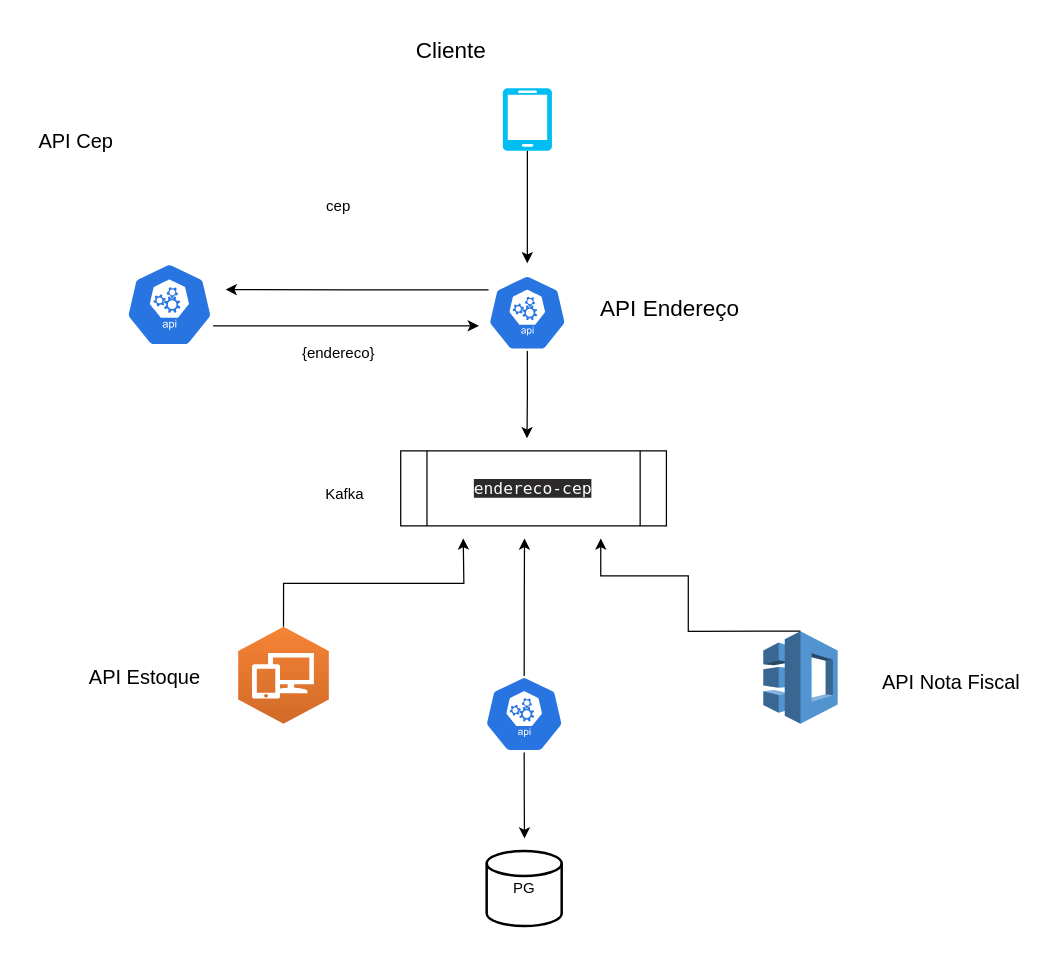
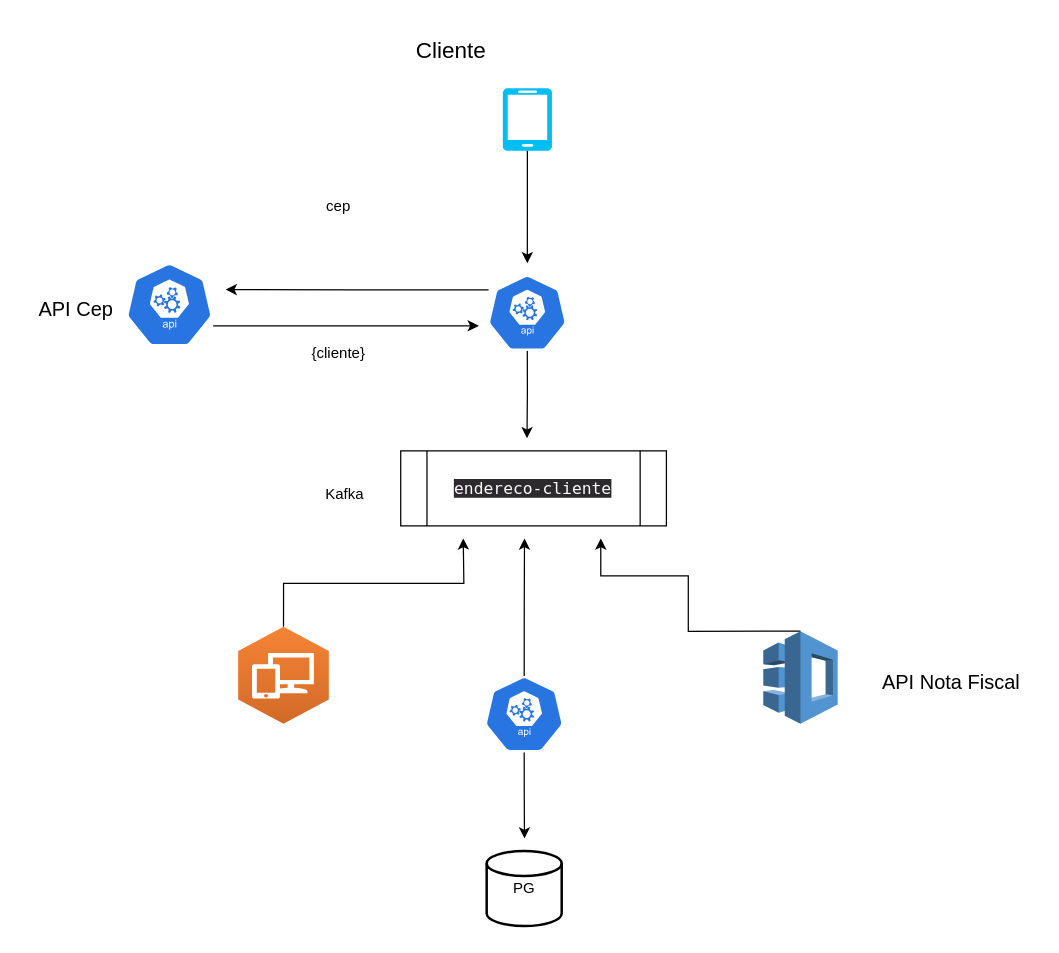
node "API Cep": moved (76, 141) -> (76, 309)
node "API Endereço": removed
node "{endereco}": label "{endereco}" -> "{cliente}"
node "endereco-cep": label "endereco-cep" -> "endereco-cliente"
node "API Estoque": removed
